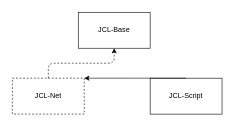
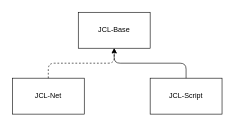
edge "JCL-Script" -> "JCL-Net": now "JCL-Script" -> "JCL-Base"
node "JCL-Net": style dashed -> solid
